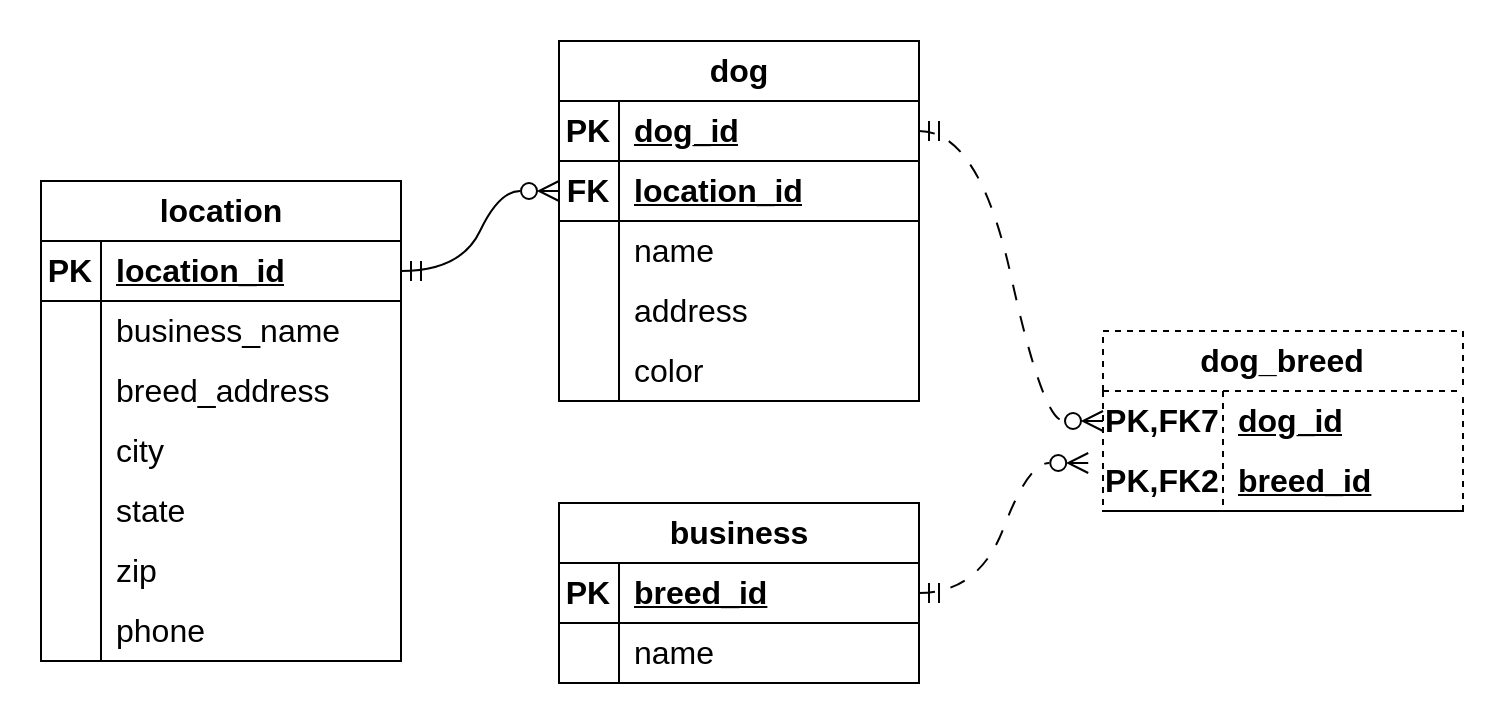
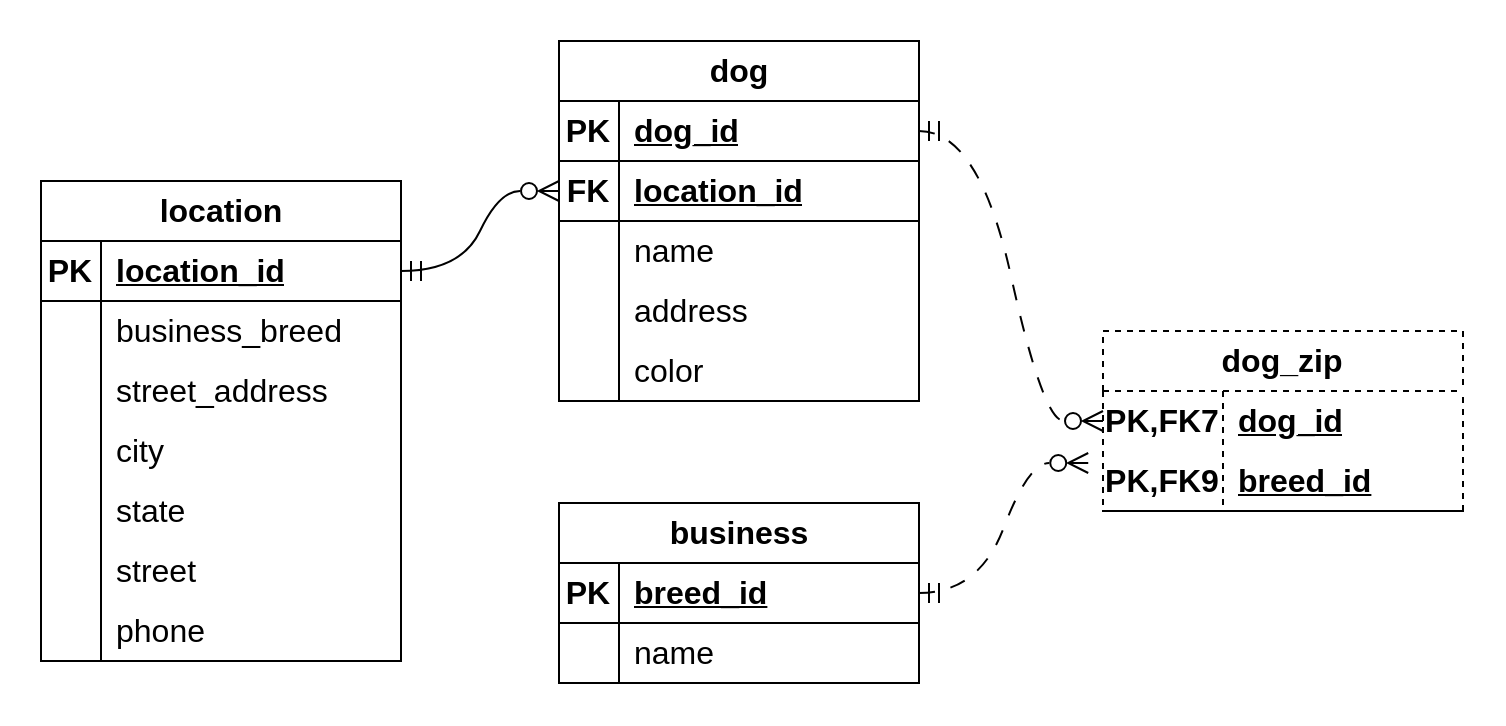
node "business_name": label "business_name" -> "business_breed"
node "dog_breed": label "dog_breed" -> "dog_zip"
node "breed_address": label "breed_address" -> "street_address"
node "PK,FK2": label "PK,FK2" -> "PK,FK9"
node "zip": label "zip" -> "street"
